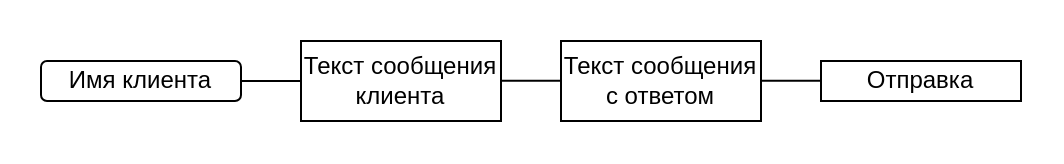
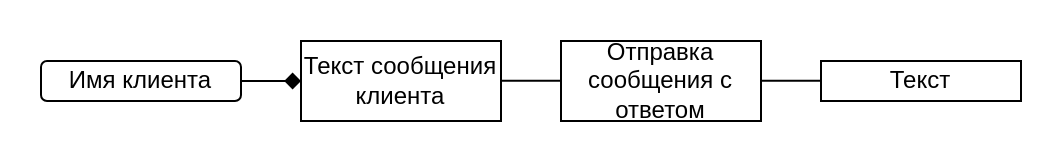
edge "Имя клиента" -- "Текст сообщения клиента": arrowhead none -> diamond
node "Текст сообщения с ответом": label "Текст сообщения с ответом" -> "Отправка сообщения с ответом"
node "Отправка": label "Отправка" -> "Текст"
